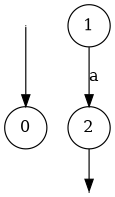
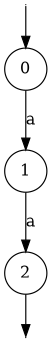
edge "0" -> "1": added, label "a"
